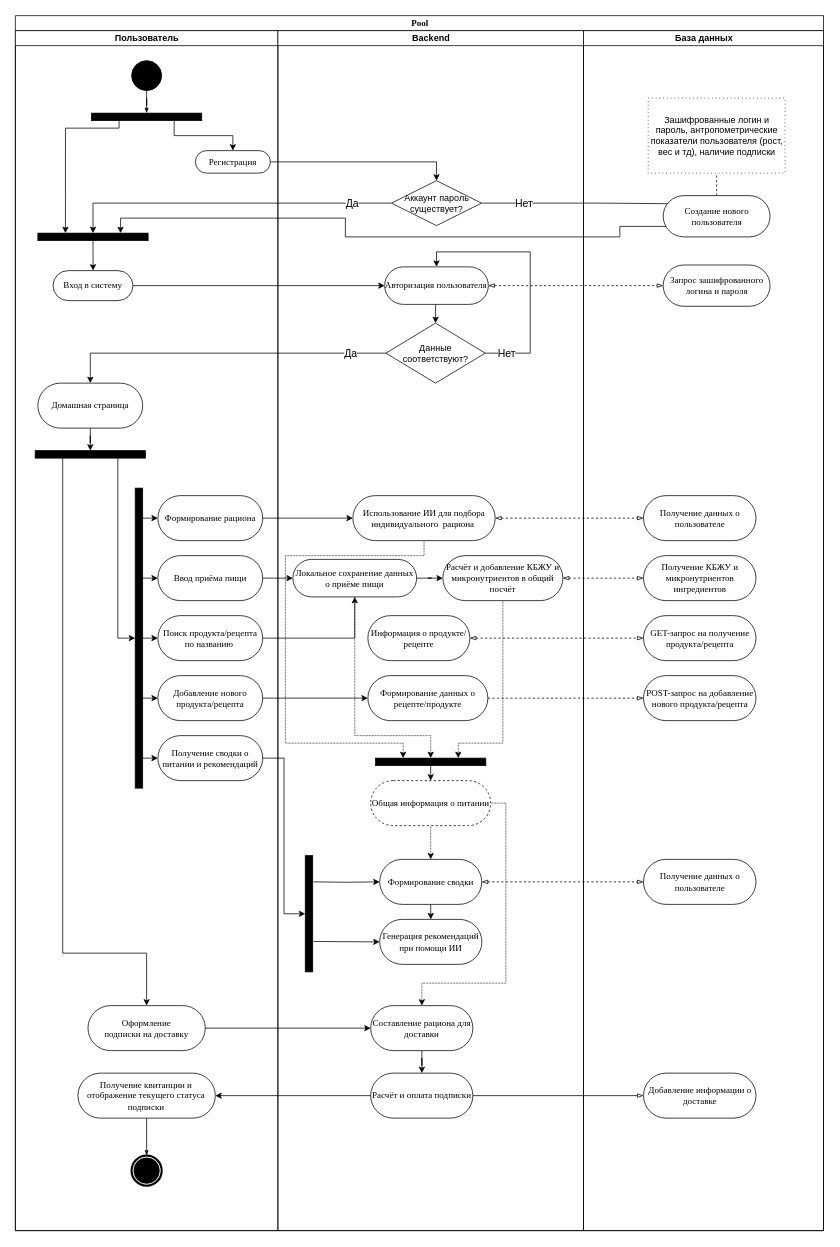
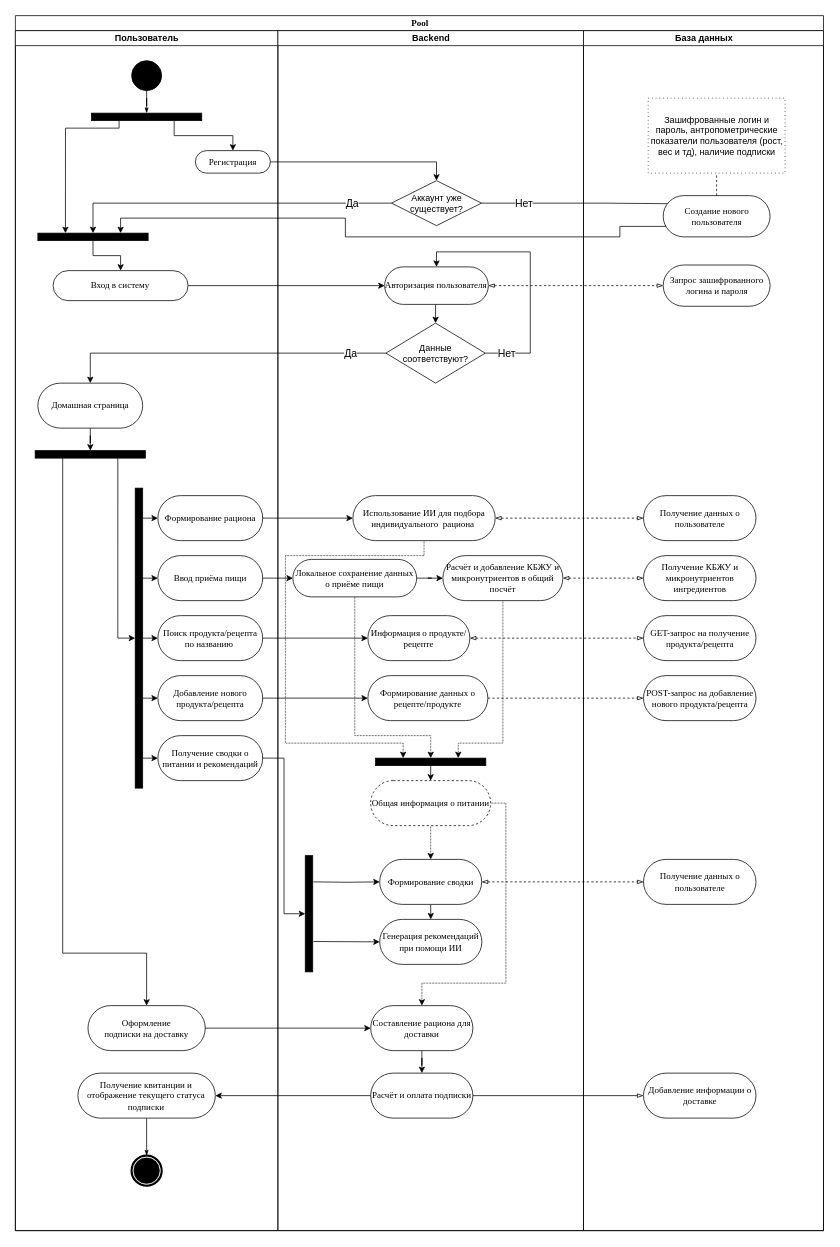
node "Аккаунт пароль существует?": label "Аккаунт пароль существует?" -> "Аккаунт уже существует?"
node "Вход в систему": size 80x30 -> 135x30
edge "Поиск продукта/рецепта по названию" -> "Локальное сохранение данных о приёме пищи": now "Поиск продукта/рецепта по названию" -> "Информация о продукте/рецепте"
